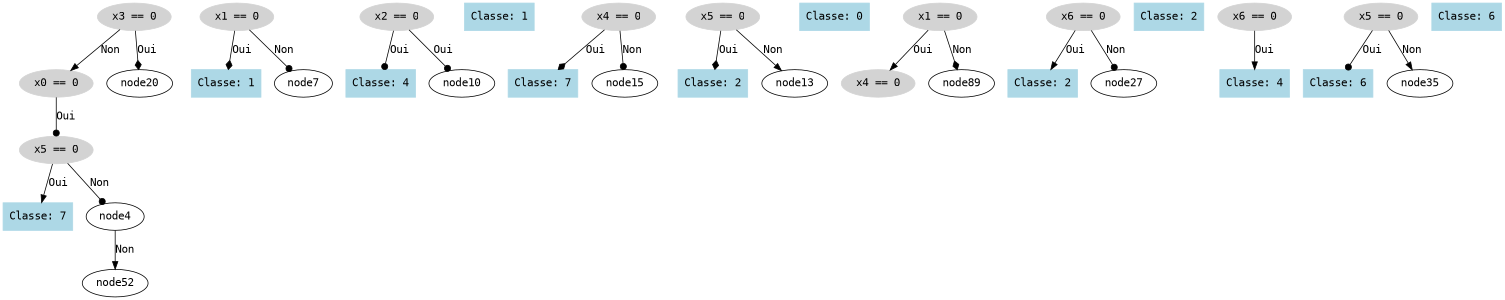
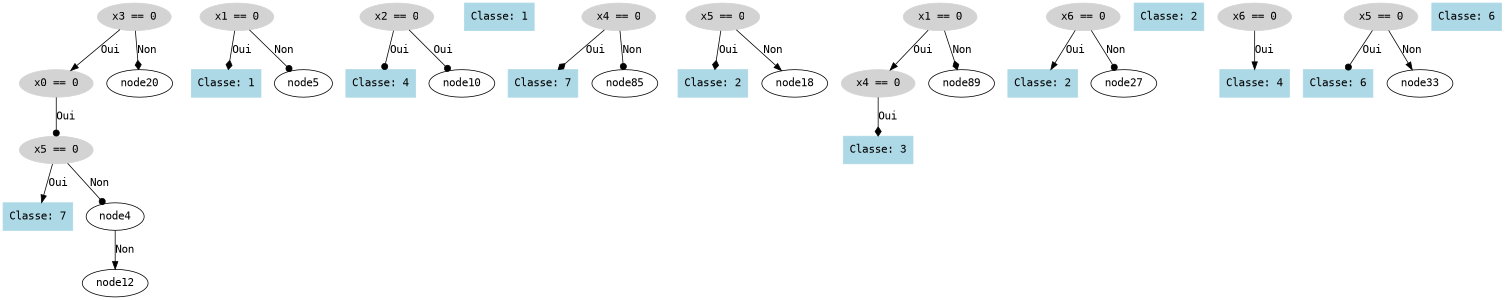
node "Classe: 0": removed
edge "x3 == 0" -> "x0 == 0": label "Non" -> "Oui"
edge "x3 == 0" -> "node20": label "Oui" -> "Non"
node "node7": label "node7" -> "node5"
node "node15": label "node15" -> "node85"
node "node13": label "node13" -> "node18"
node "node35": label "node35" -> "node33"
node "Classe: 3": added
node "node52": label "node52" -> "node12"
